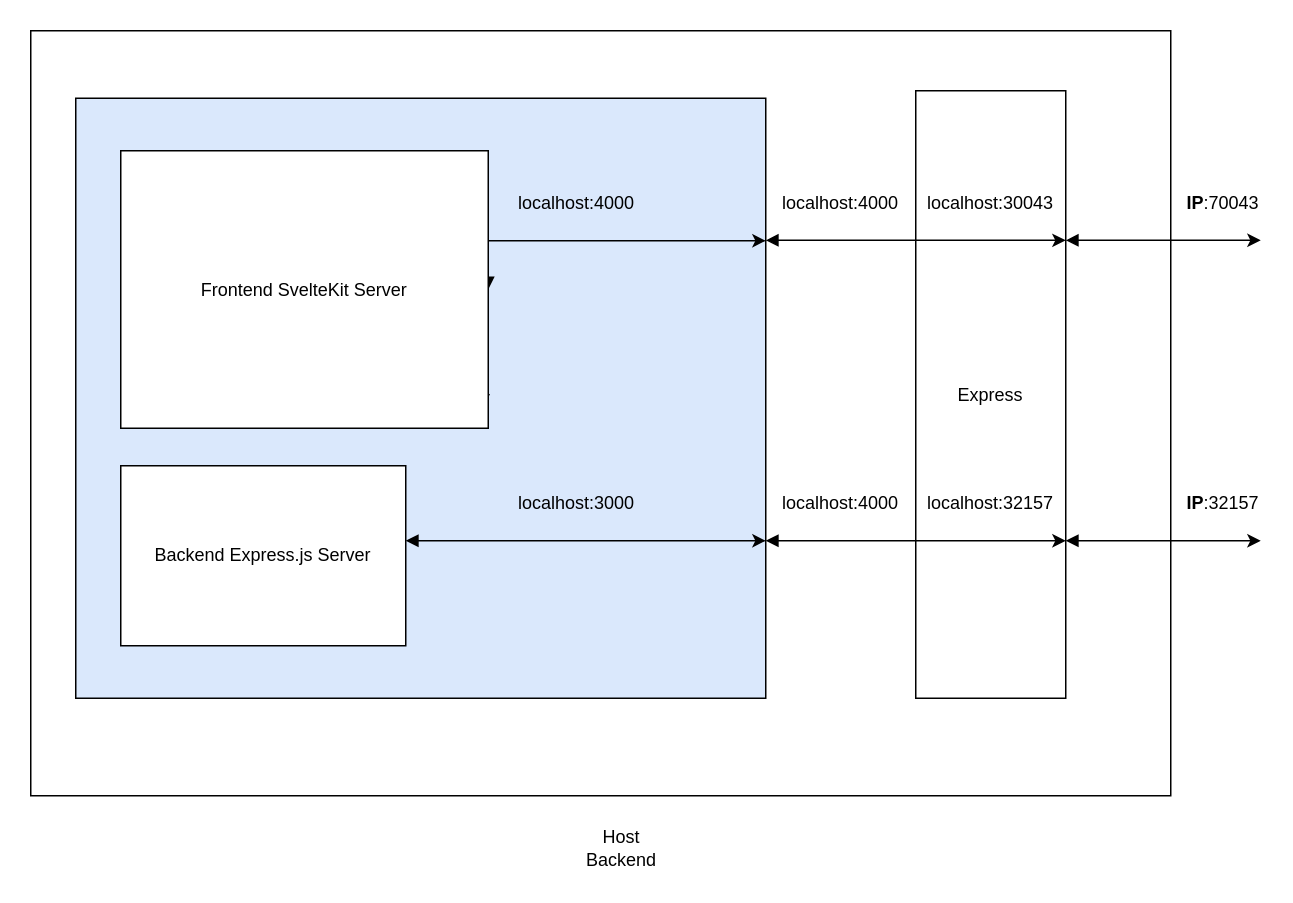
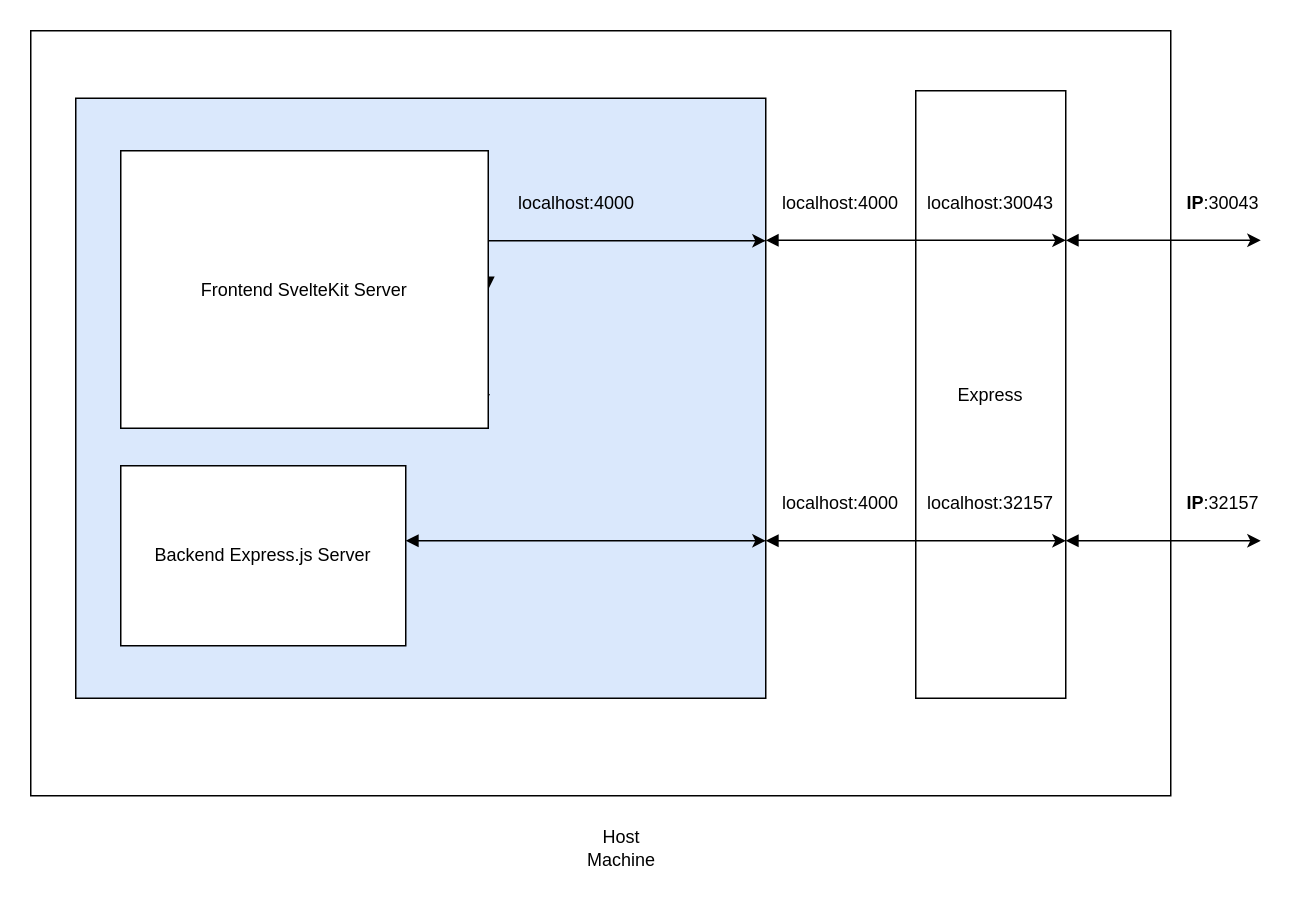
node "IP:70043": label "IP:70043" -> "IP:30043"
node "localhost:3000": removed
node "Host Backend": label "Host Backend" -> "Host Machine"
